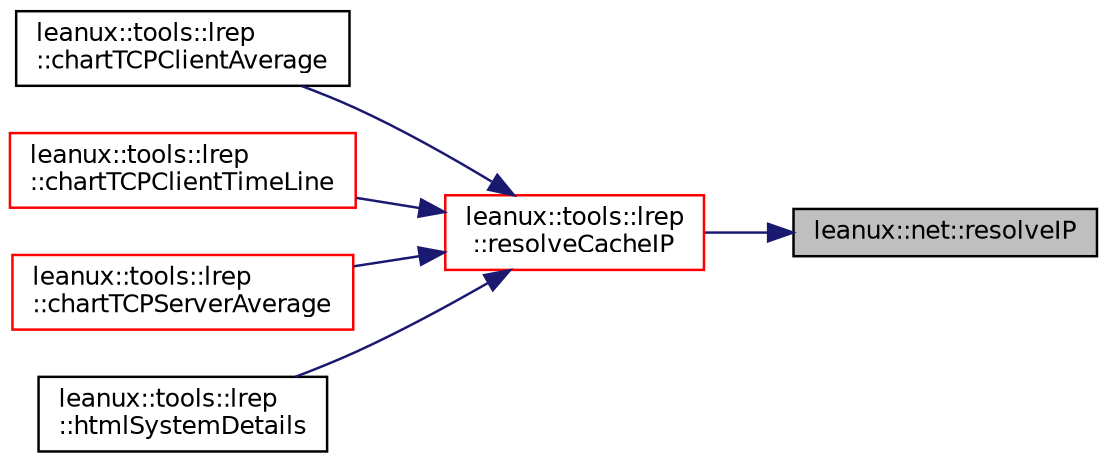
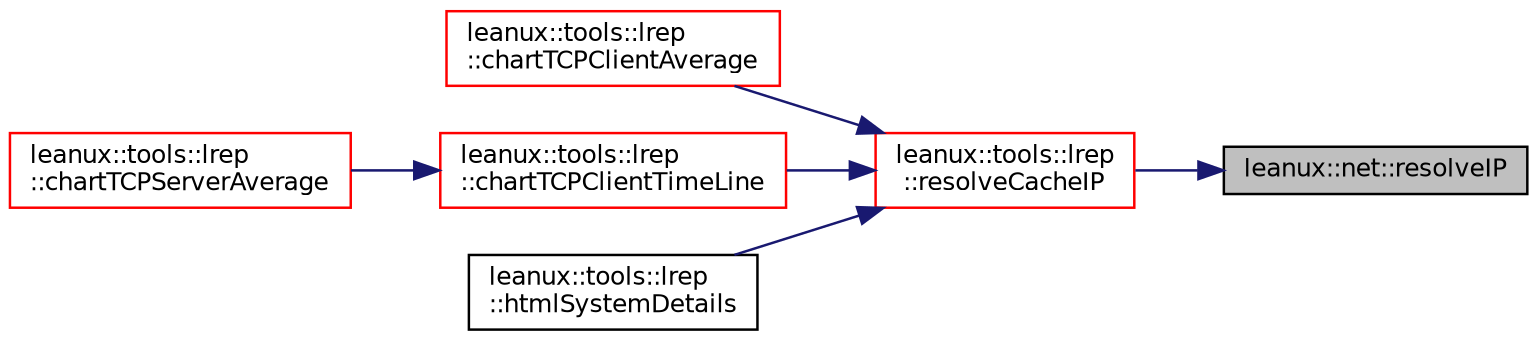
node "leanux::tools::lrep ::chartTCPClientAverage": color black -> red
edge "leanux::tools::lrep ::chartTCPServerAverage" -> "leanux::tools::lrep ::resolveCacheIP": now "leanux::tools::lrep ::chartTCPServerAverage" -> "leanux::tools::lrep ::chartTCPClientTimeLine"
